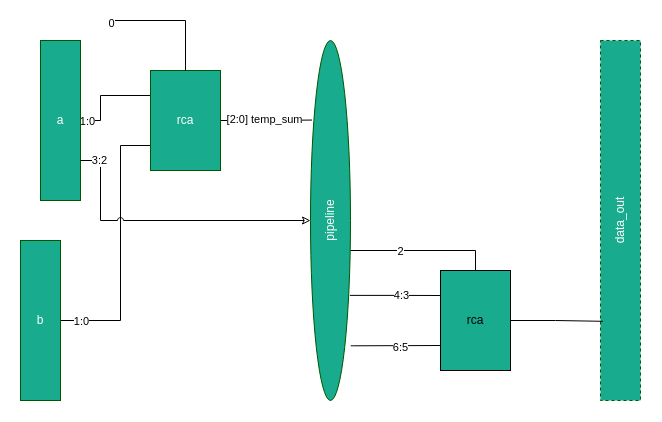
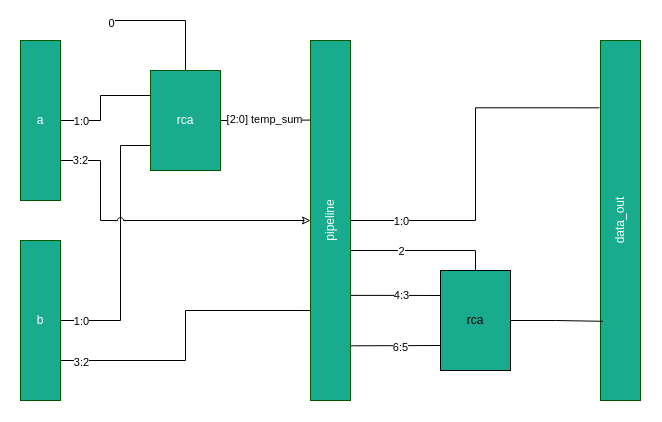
node "a": moved (61, 121) -> (41, 121)
edge "pipeline" -- "data_out": added, label "1:0"
node "pipeline": shape ellipse -> rectangle
node "data_out": style dashed -> solid
edge "pipeline" -- "b": added, label "3:2"
